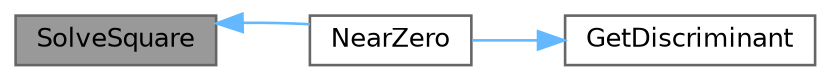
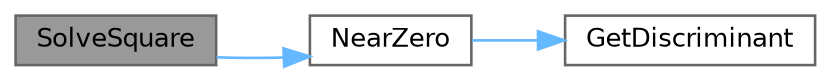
edge "NearZero" -> "SolveSquare": reversed
